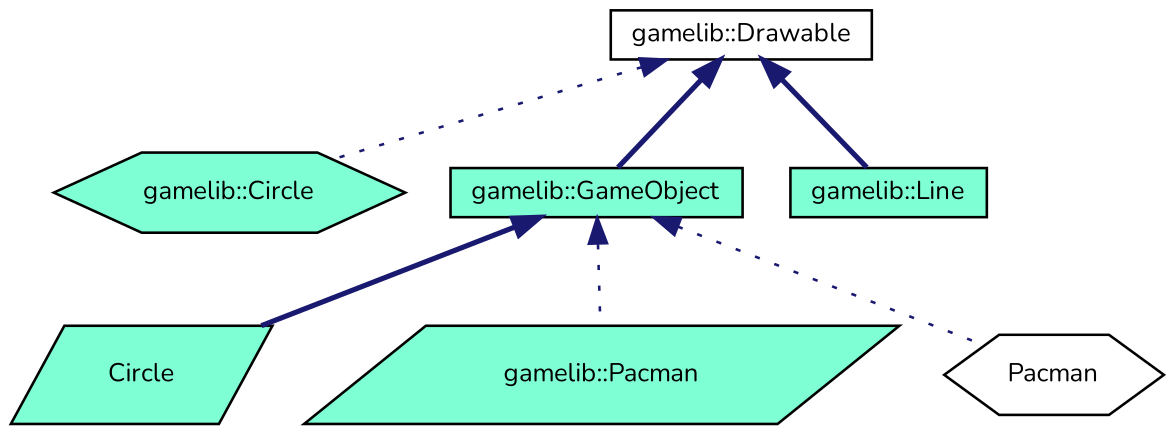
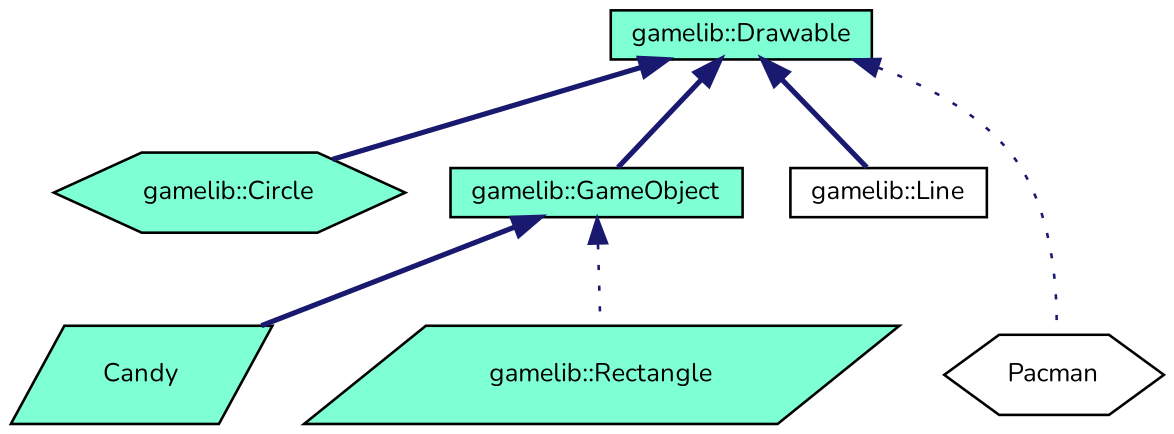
node "gamelib::Drawable": fillcolor white -> aquamarine
edge "gamelib::Circle" -> "gamelib::Drawable": style dotted -> bold
node "gamelib::Line": fillcolor aquamarine -> white
edge "Pacman" -> "gamelib::GameObject": now "Pacman" -> "gamelib::Drawable"
node "Circle": label "Circle" -> "Candy"
node "gamelib::Pacman": label "gamelib::Pacman" -> "gamelib::Rectangle"
